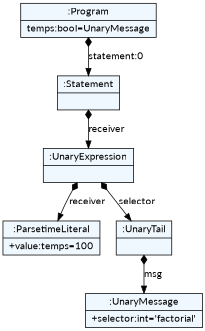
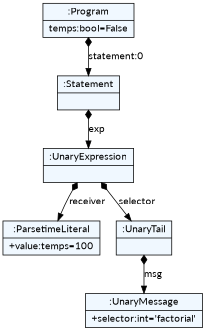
node ":Program": text "temps:bool=UnaryMessage" -> "temps:bool=False"
edge ":Statement" -- ":UnaryExpression": label "receiver" -> "exp"
